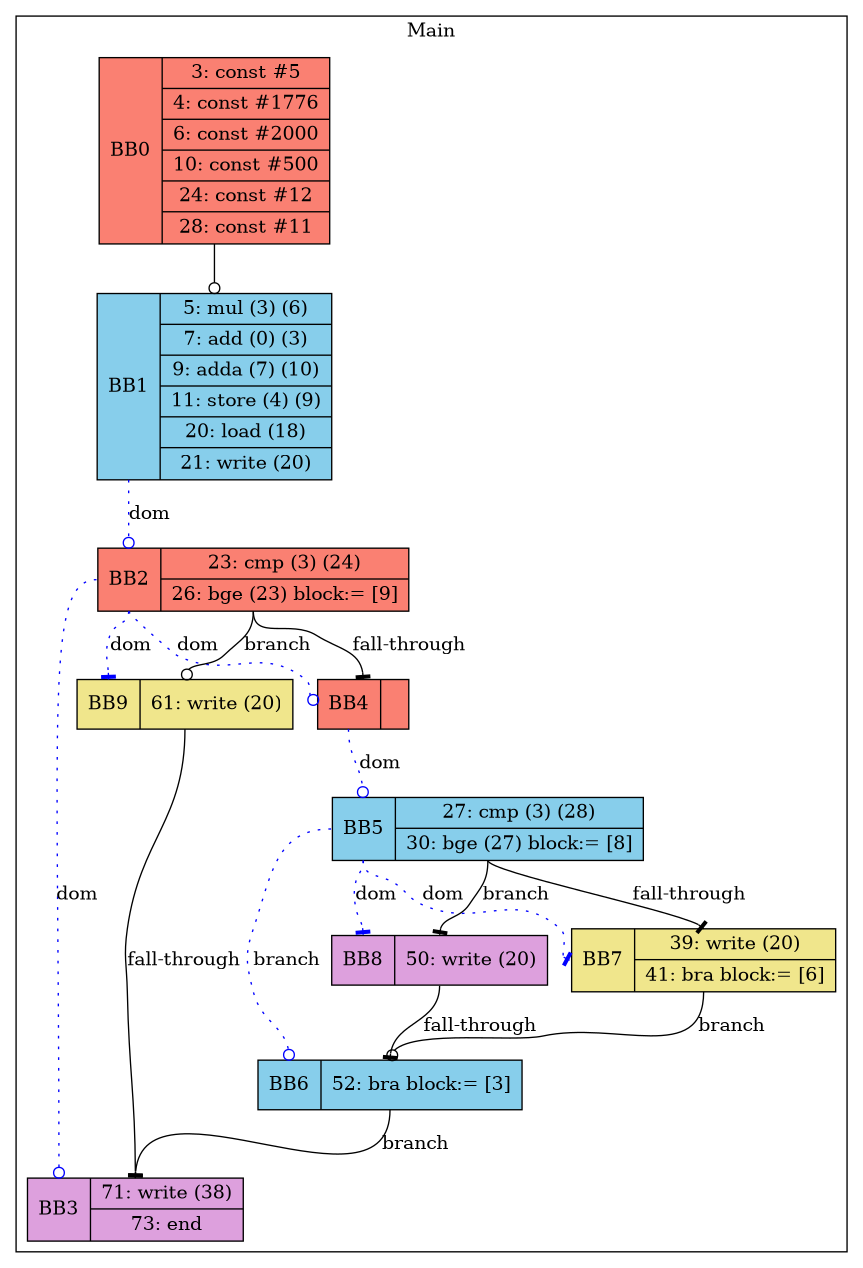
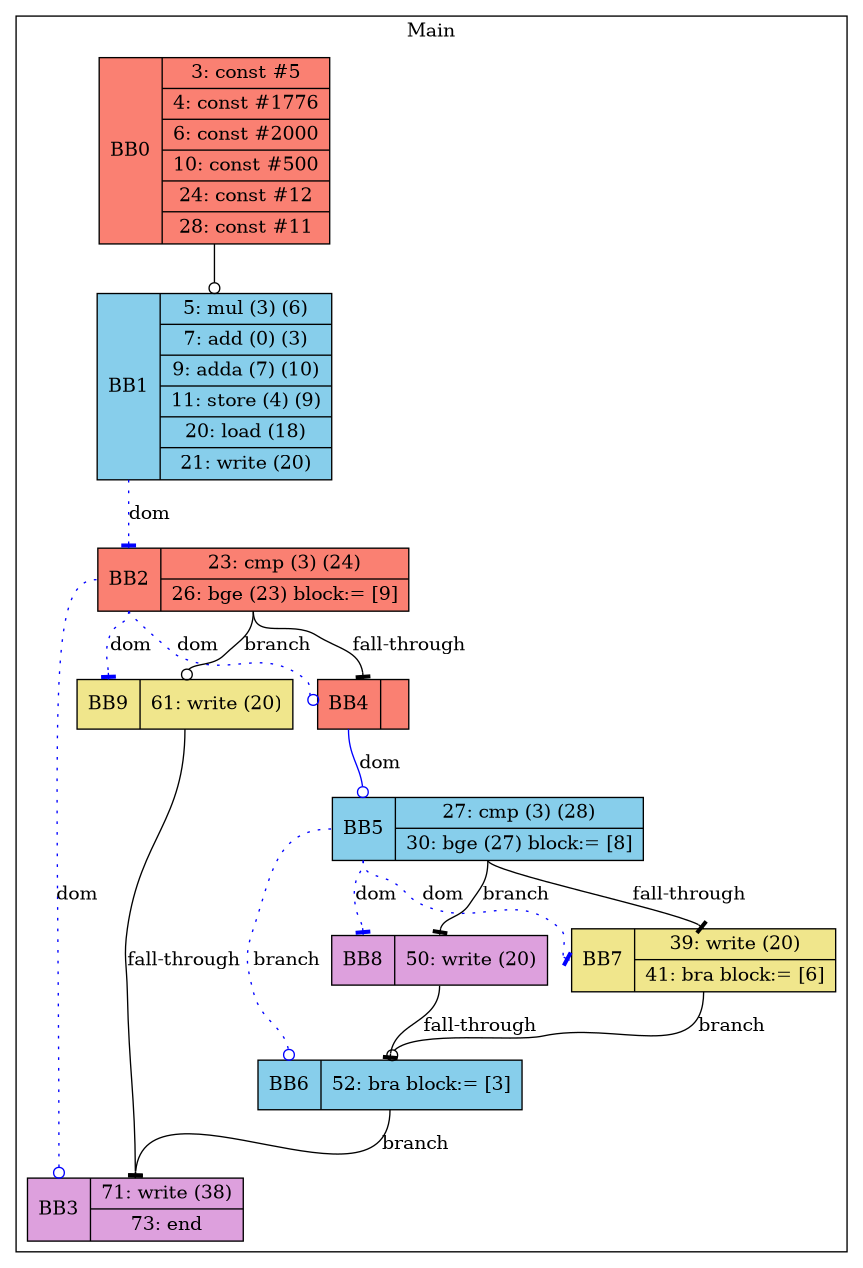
edge "BB1" -> "BB2": arrowhead odot -> tee
edge "BB4" -> "BB5": style dotted -> solid
